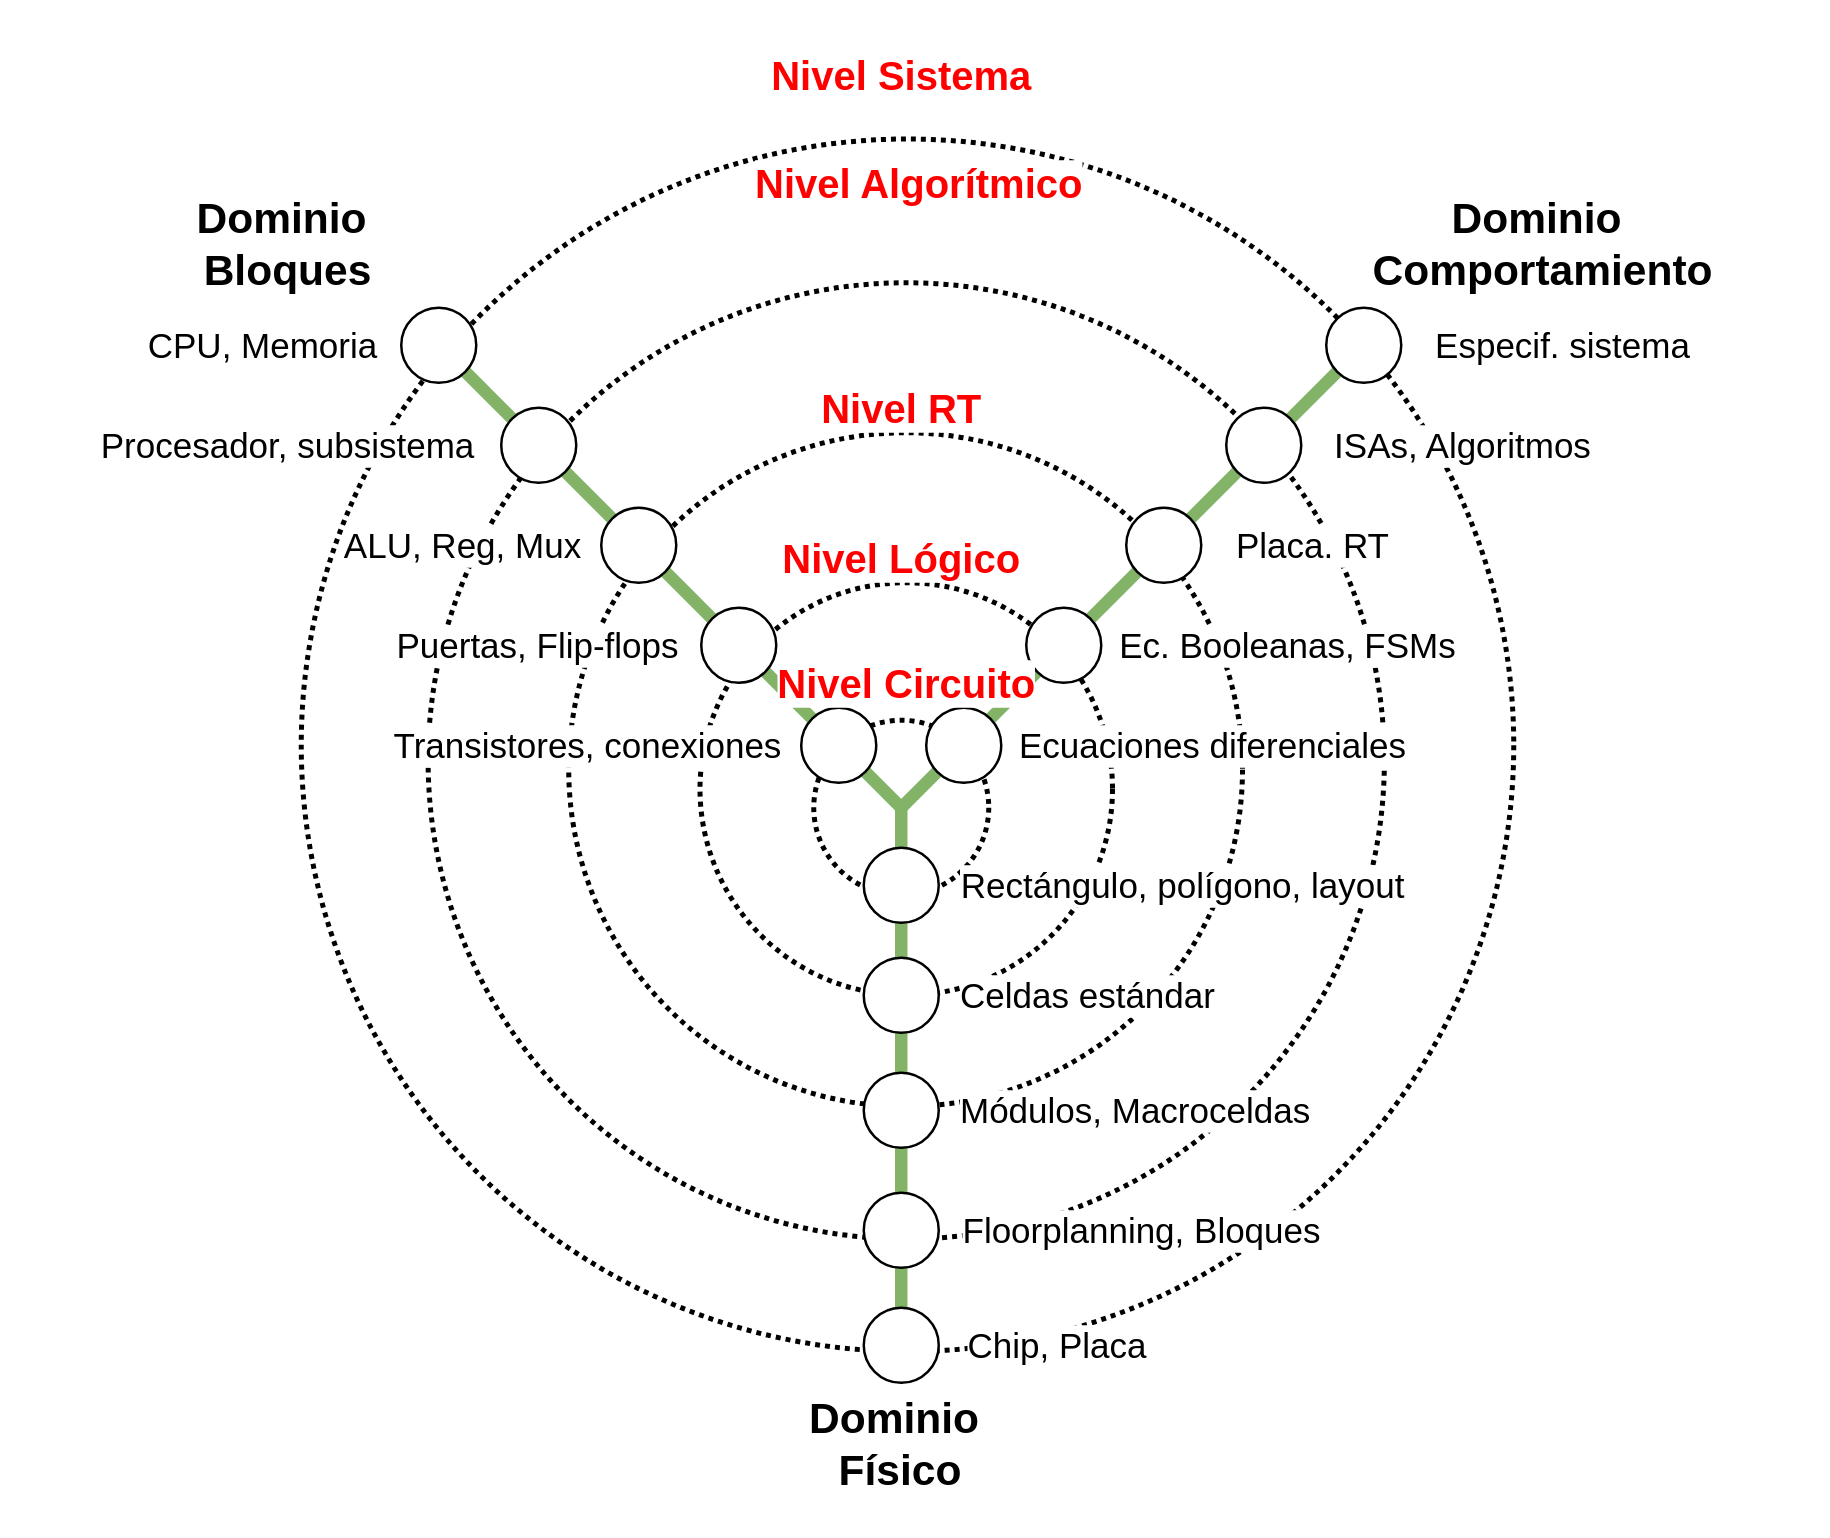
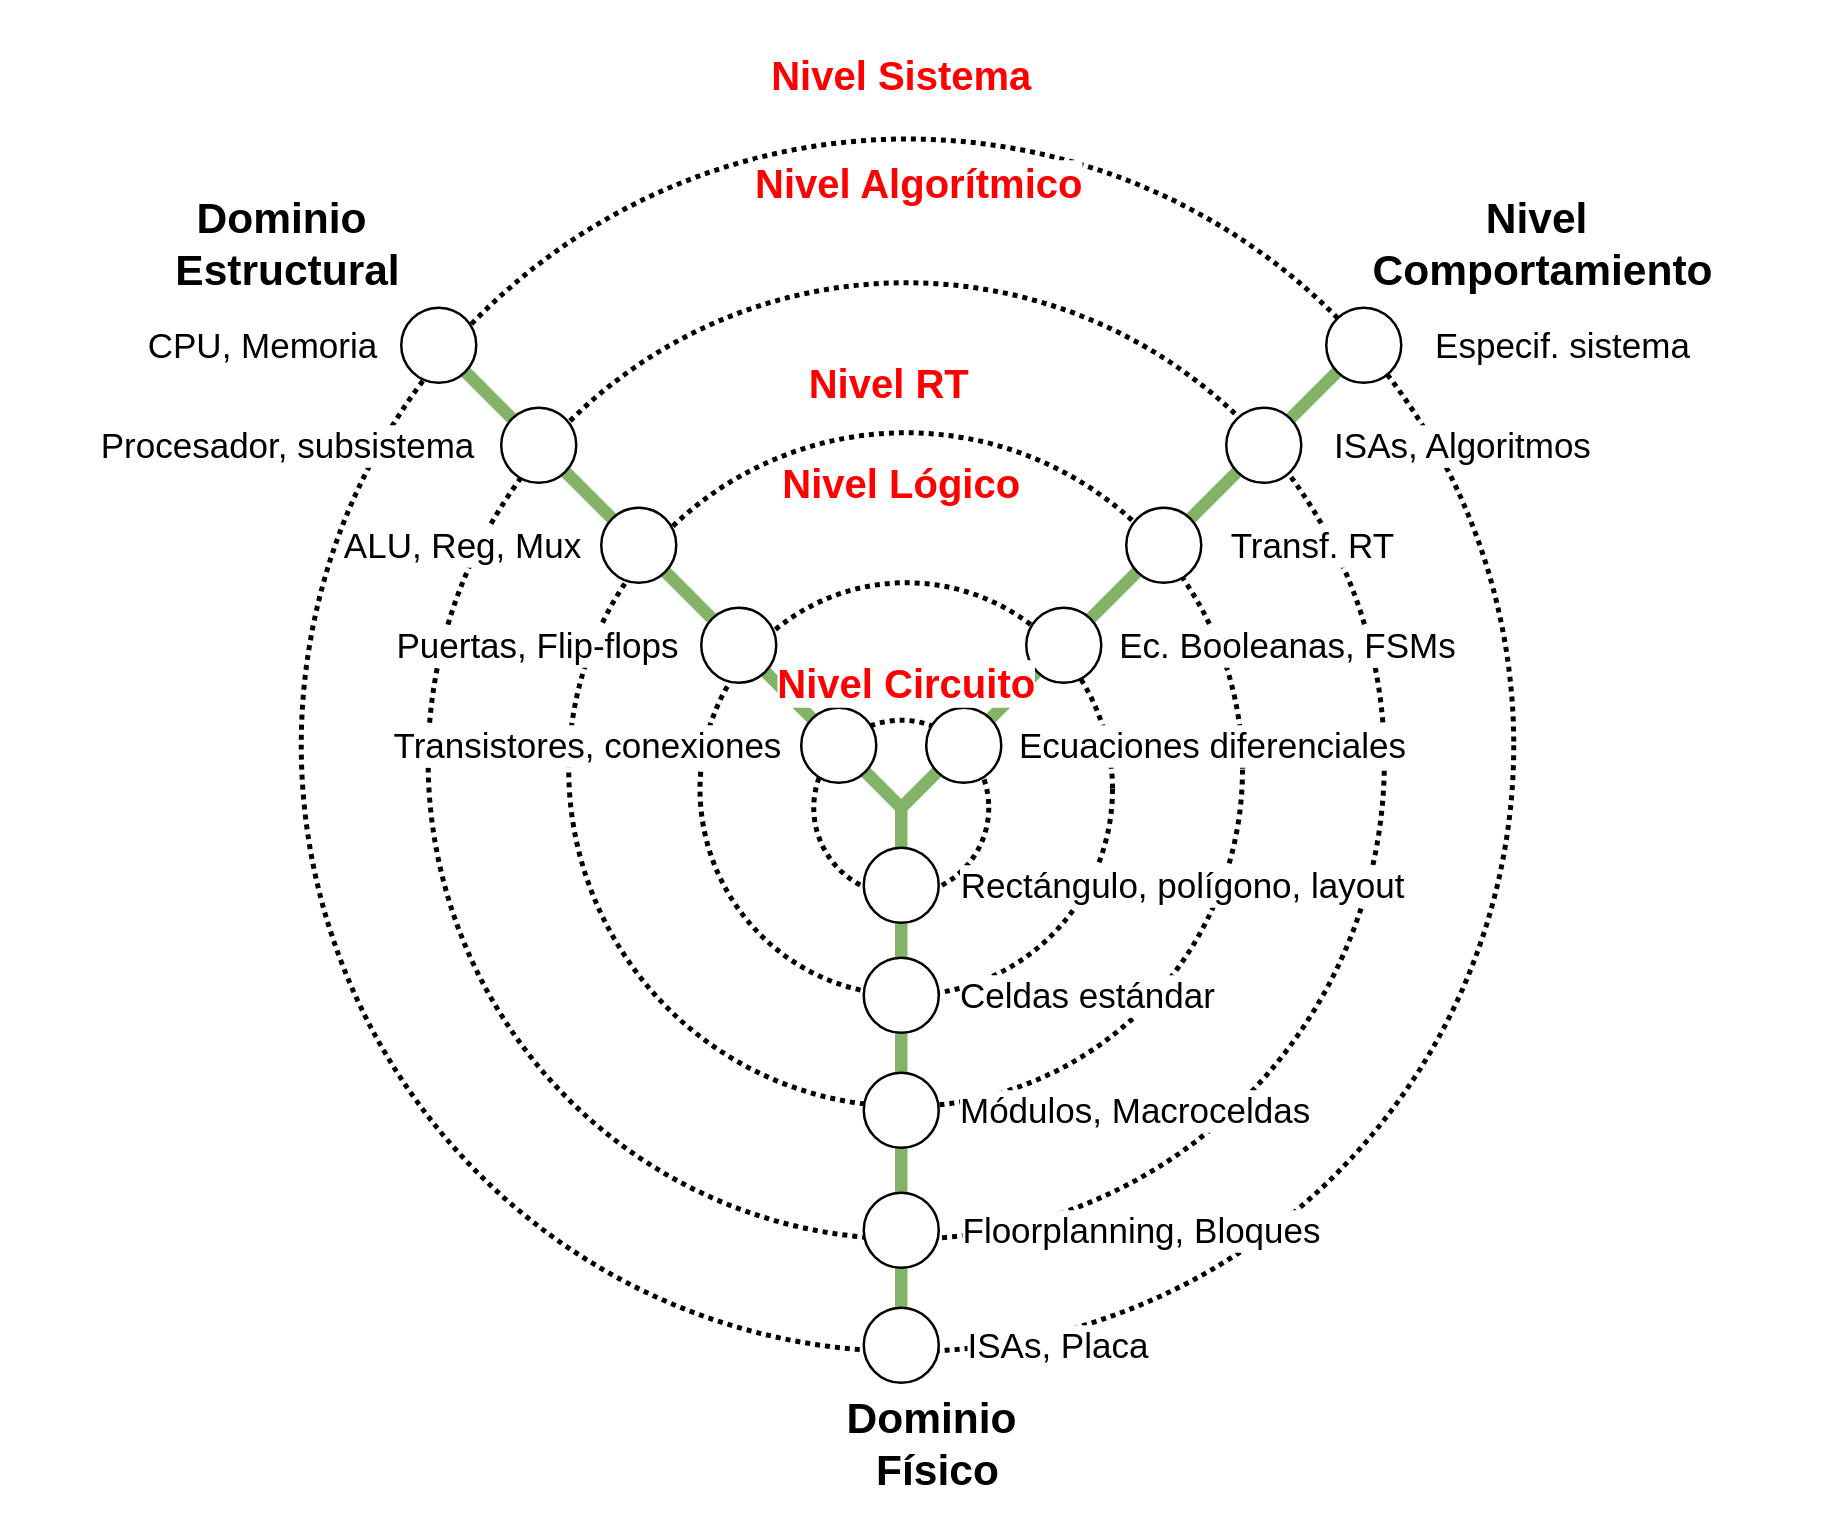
node "Dominio Bloques": label "Dominio Bloques" -> "Dominio Estructural"
node "Dominio Comportamiento": label "Dominio Comportamiento" -> "Nivel Comportamiento"
node "Nivel RT": moved (901, 408) -> (889, 383)
node "Placa. RT": label "Placa. RT" -> "Transf. RT"
node "Nivel Lógico": moved (901, 558) -> (901, 483)
node "Chip, Placa": label "Chip, Placa" -> "ISAs, Placa"
node "Dominio Físico": moved (901, 1445) -> (939, 1445)
